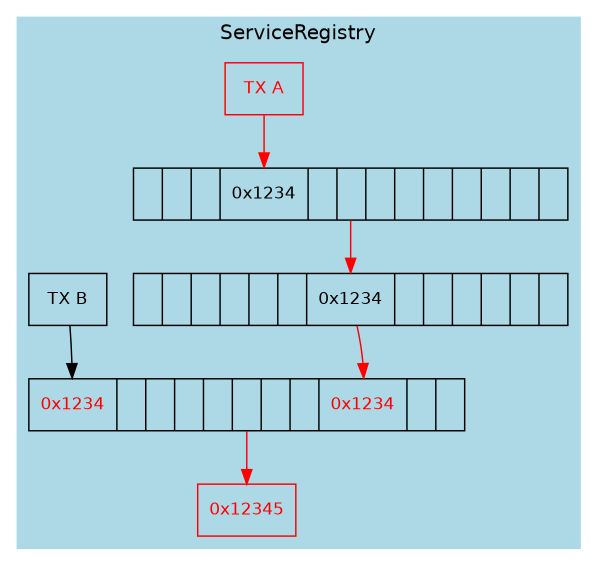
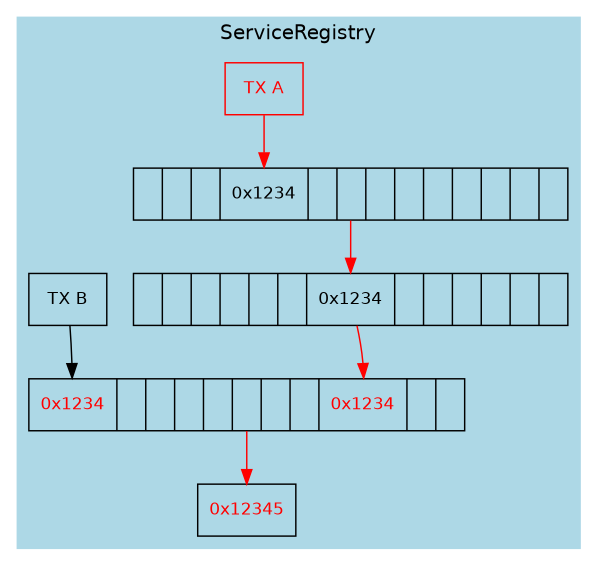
node "0x12345": color red -> black
